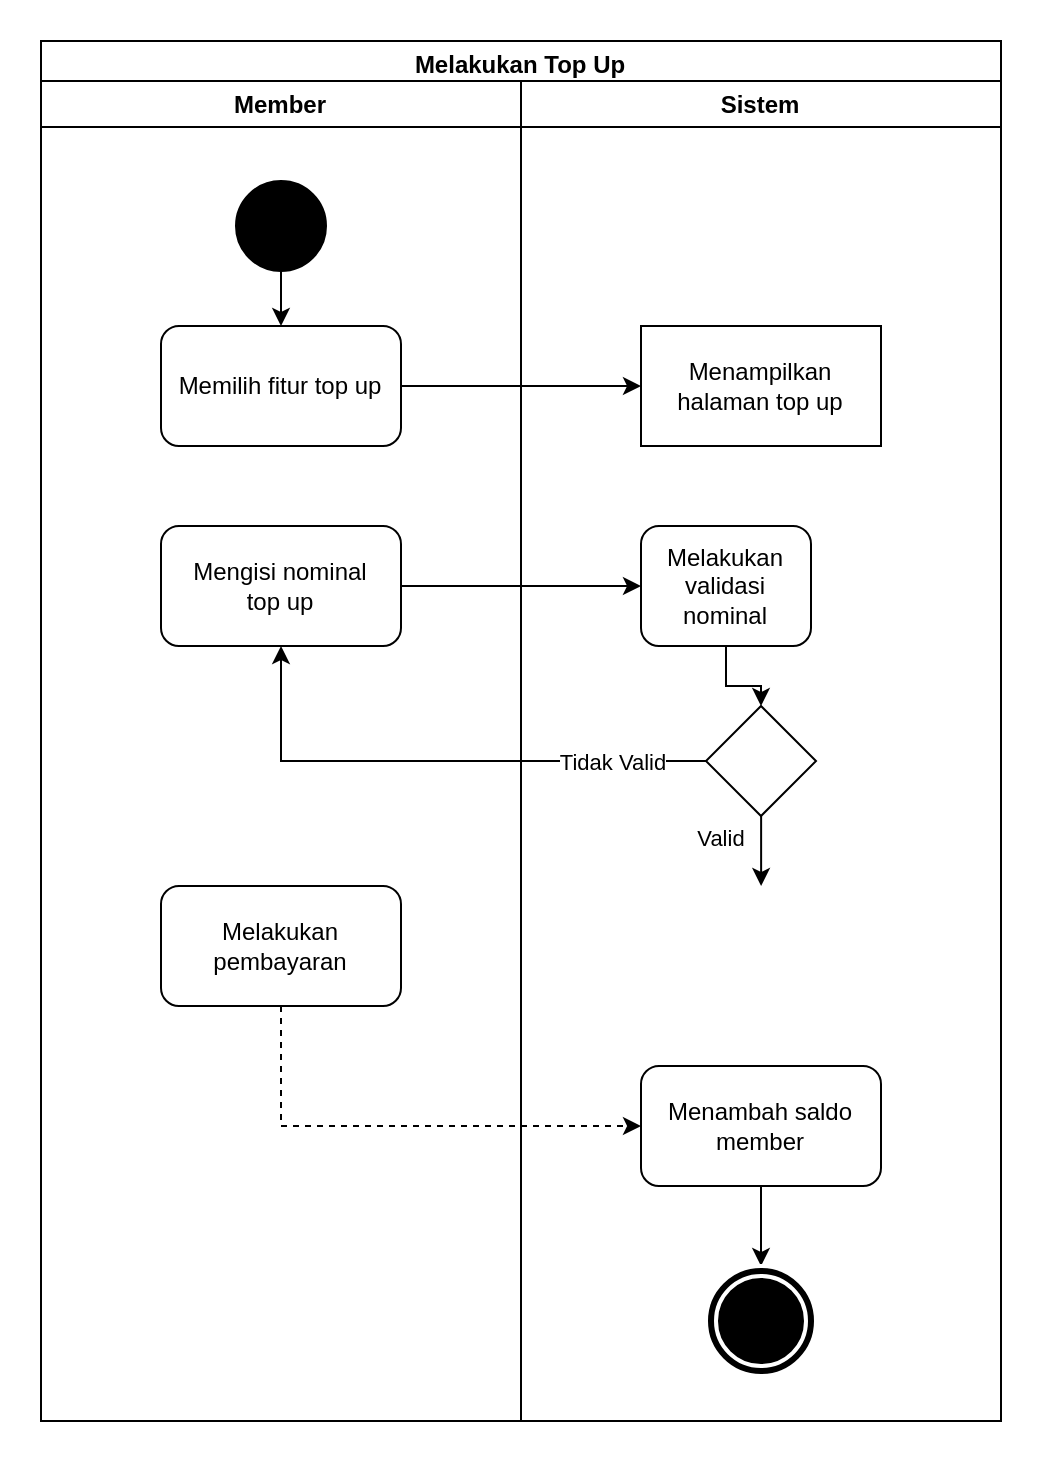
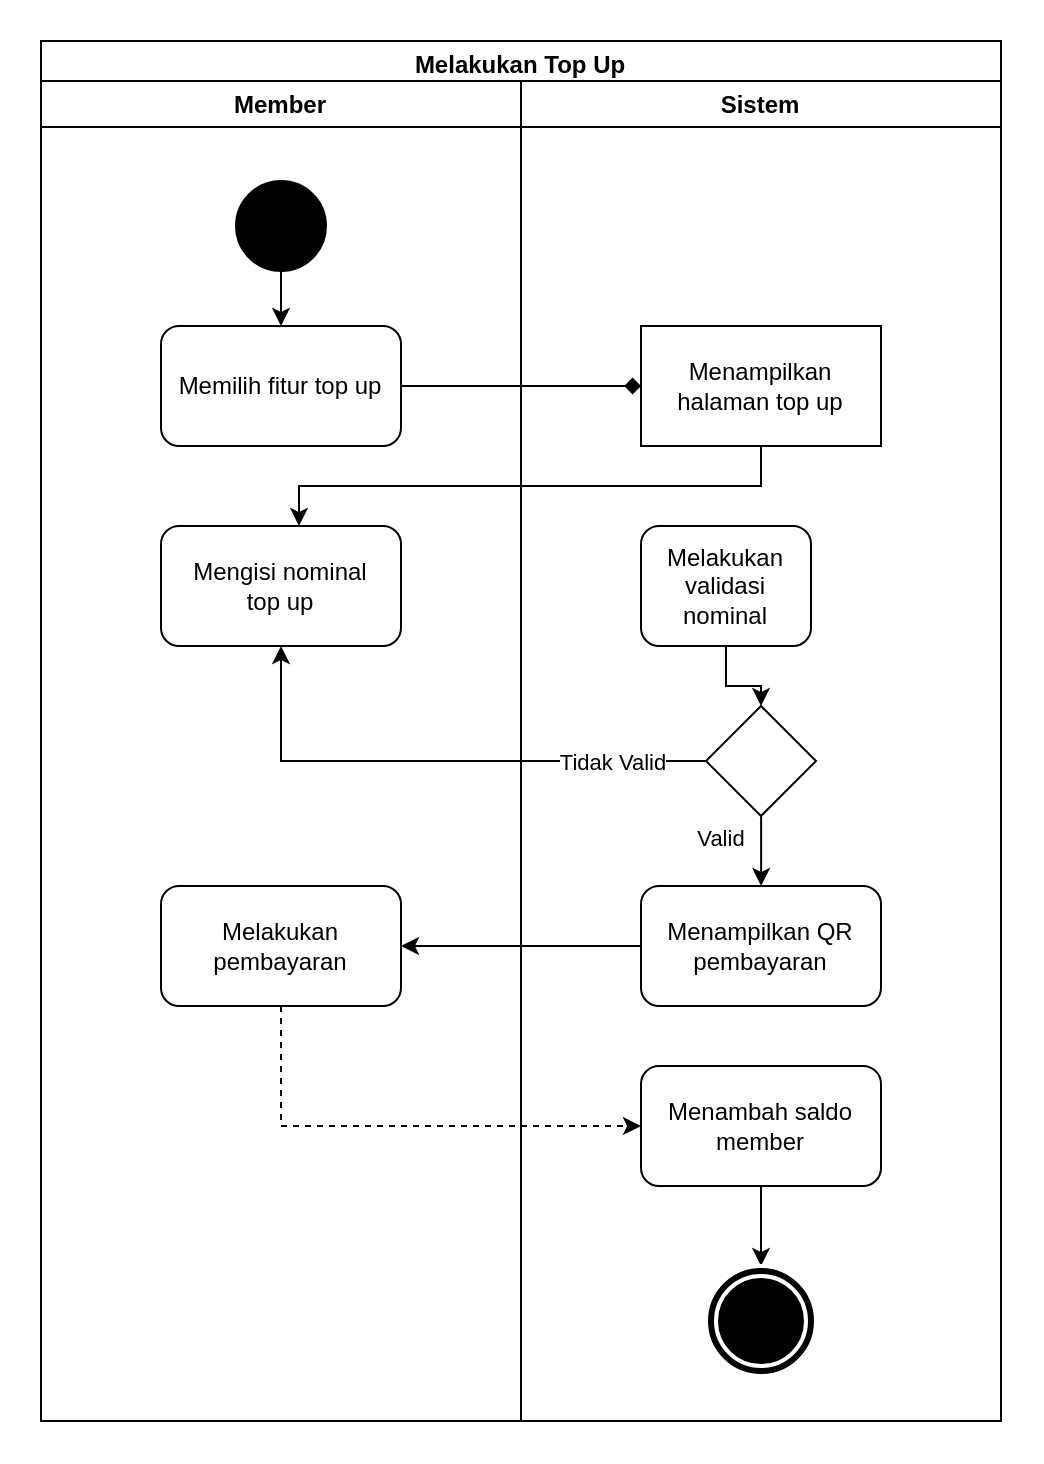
edge "Memilih fitur top up" -> "Menampilkan halaman top up": arrowhead classic -> diamond
edge "Menampilkan halaman top up" -> "Mengisi nominal top up": added
edge "Mengisi nominal top up" -> "Melakukan validasi nominal": removed
edge "Menampilkan QR pembayaran" -> "Melakukan pembayaran": added
node "Menampilkan QR pembayaran": added
